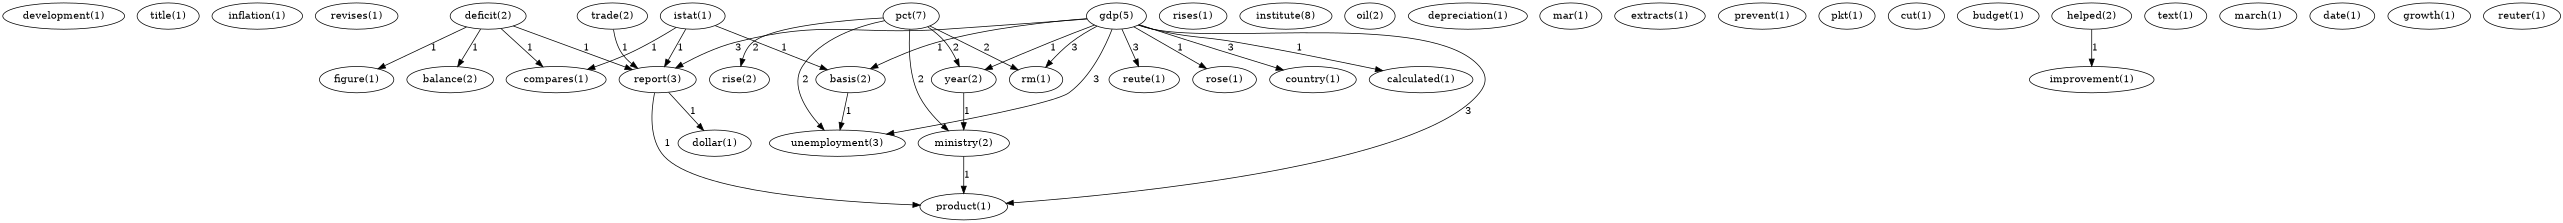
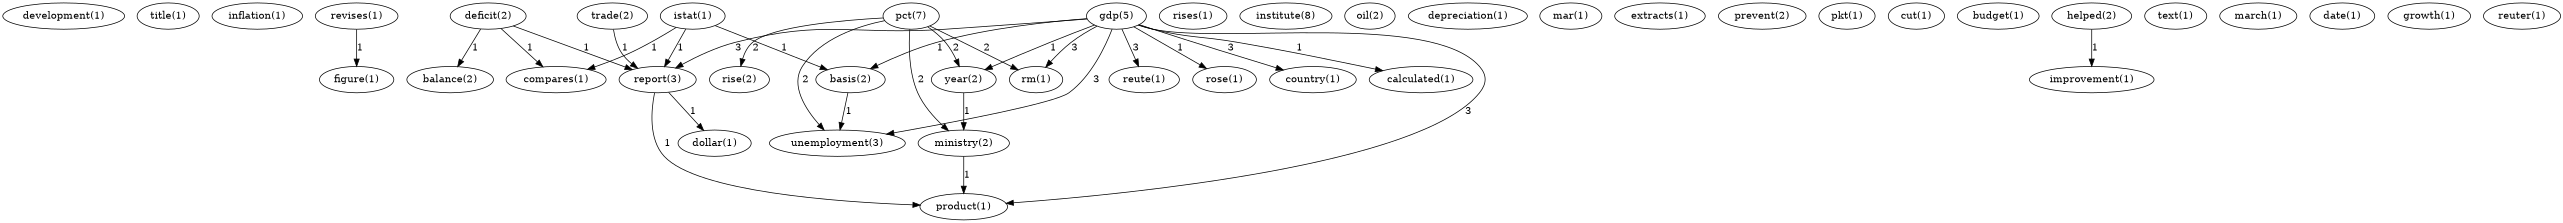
node "prevent(1)": label "prevent(1)" -> "prevent(2)"
edge "deficit(2)" -> "figure(1)": now "revises(1)" -> "figure(1)"
